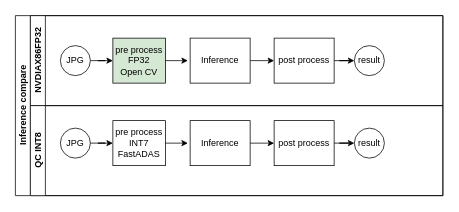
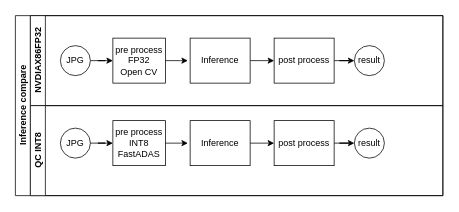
node "pre process FP32 Open CV": fillcolor #d5e8d4 -> #ffffff
node "pre process INT7 FastADAS": label "pre process INT7 FastADAS" -> "pre process INT8 FastADAS"
